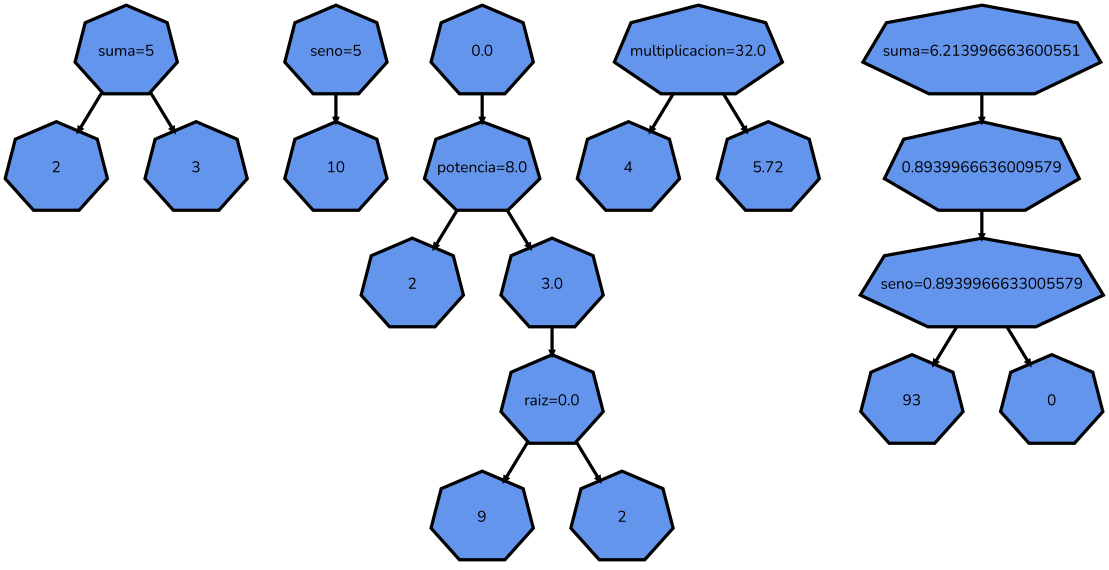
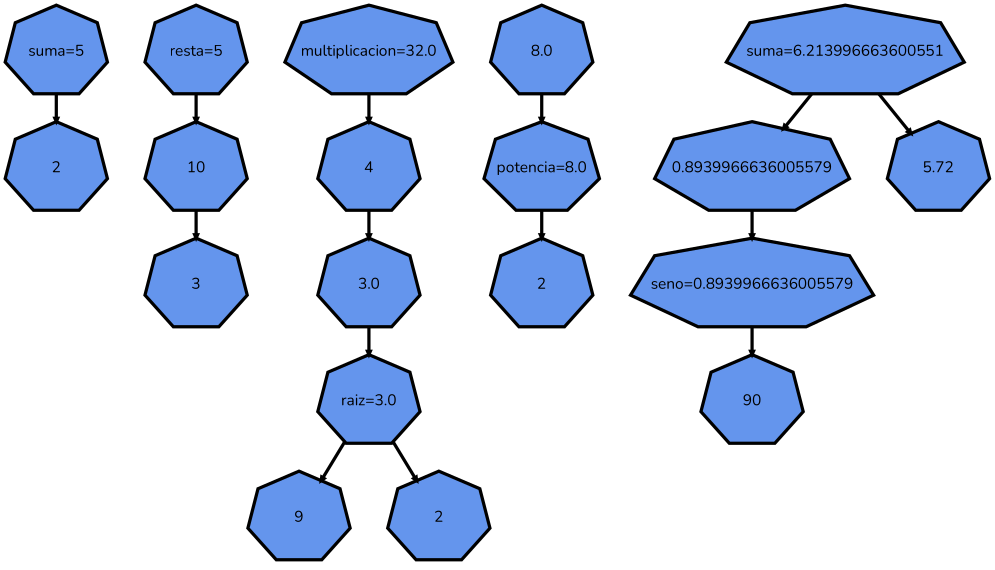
node "seno=5": label "seno=5" -> "resta=5"
node "0.0": label "0.0" -> "8.0"
edge "suma=5" -> "3": now "10" -> "3"
edge "multiplicacion=32.0" -> "5.72": now "suma=6.213996663600551" -> "5.72"
node "0.8939966636009579": label "0.8939966636009579" -> "0.8939966636005579"
edge "potencia=8.0" -> "3.0": now "4" -> "3.0"
node "seno=0.8939966633005579": label "seno=0.8939966633005579" -> "seno=0.8939966636005579"
node "raiz=0.0": label "raiz=0.0" -> "raiz=3.0"
node "93": label "93" -> "90"
node "0": removed
